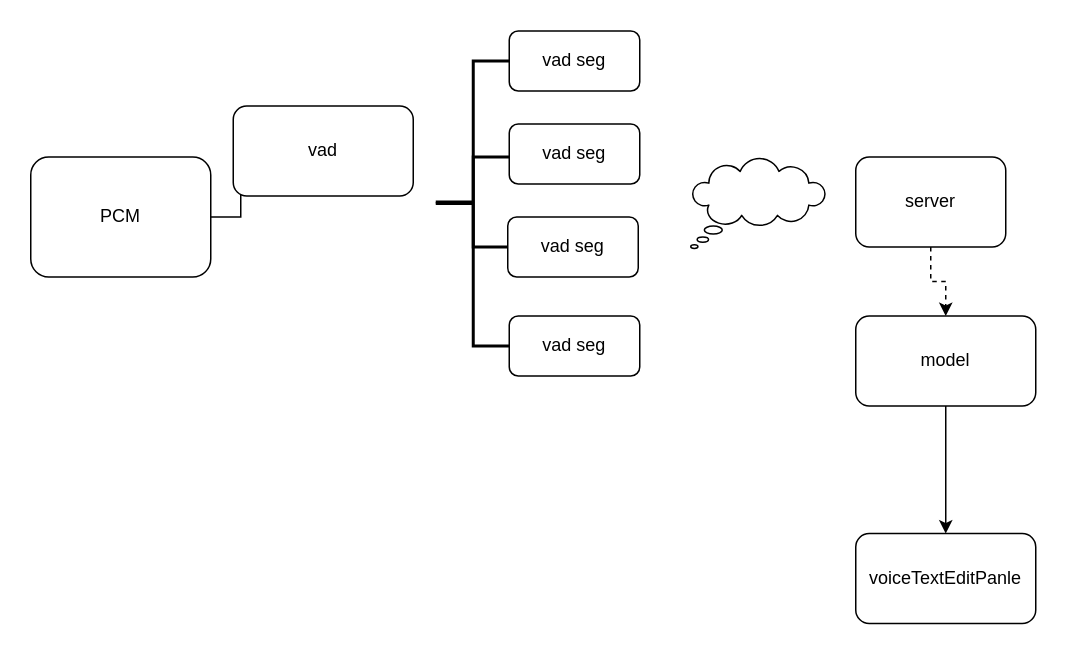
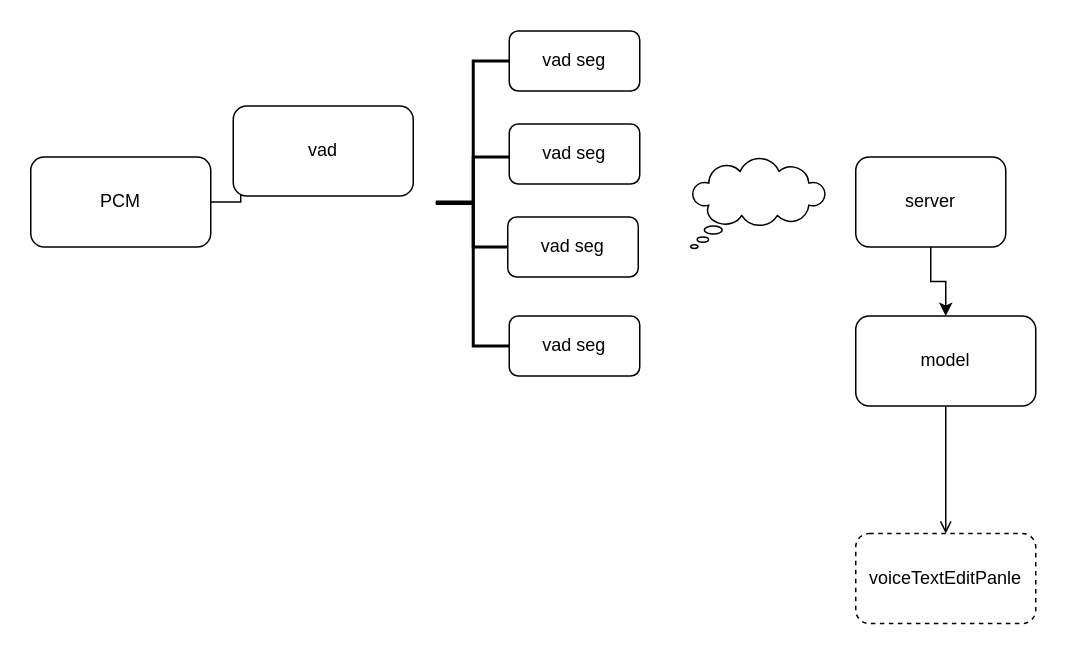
node "PCM": size 180x120 -> 180x90
edge "server" -> "model": style dashed -> solid
edge "model" -> "voiceTextEditPanle": arrowhead classic -> open
node "voiceTextEditPanle": style solid -> dashed
